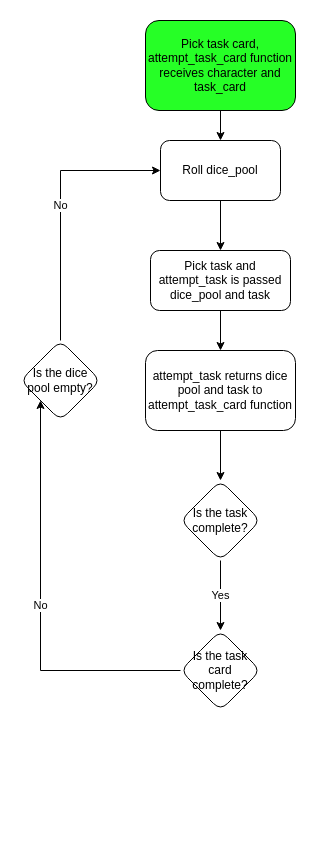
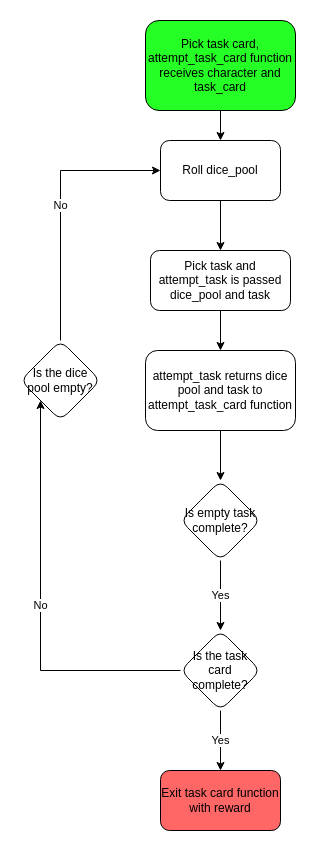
node "Is the task complete?": label "Is the task complete?" -> "Is empty task complete?"
edge "Is the task card complete?" -> "Exit task card function with reward": added, label "Yes"
node "Exit task card function with reward": added
